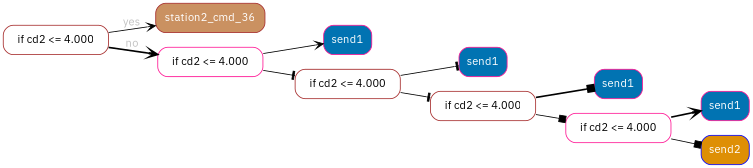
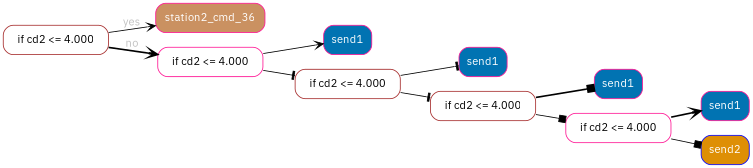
node "station2_cmd_36": color brown -> deeppink
